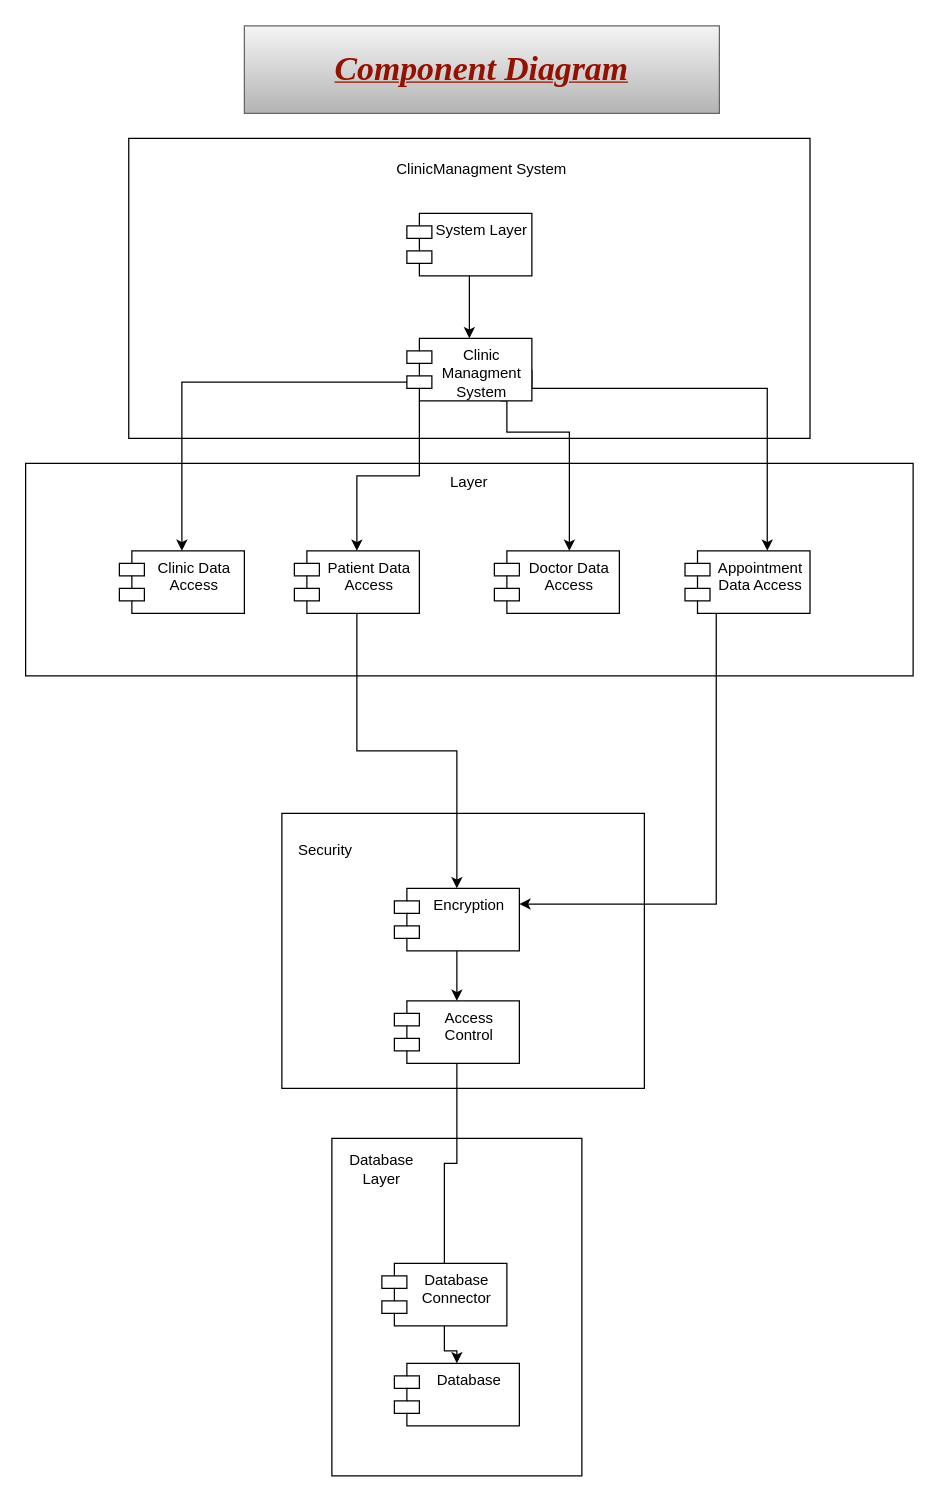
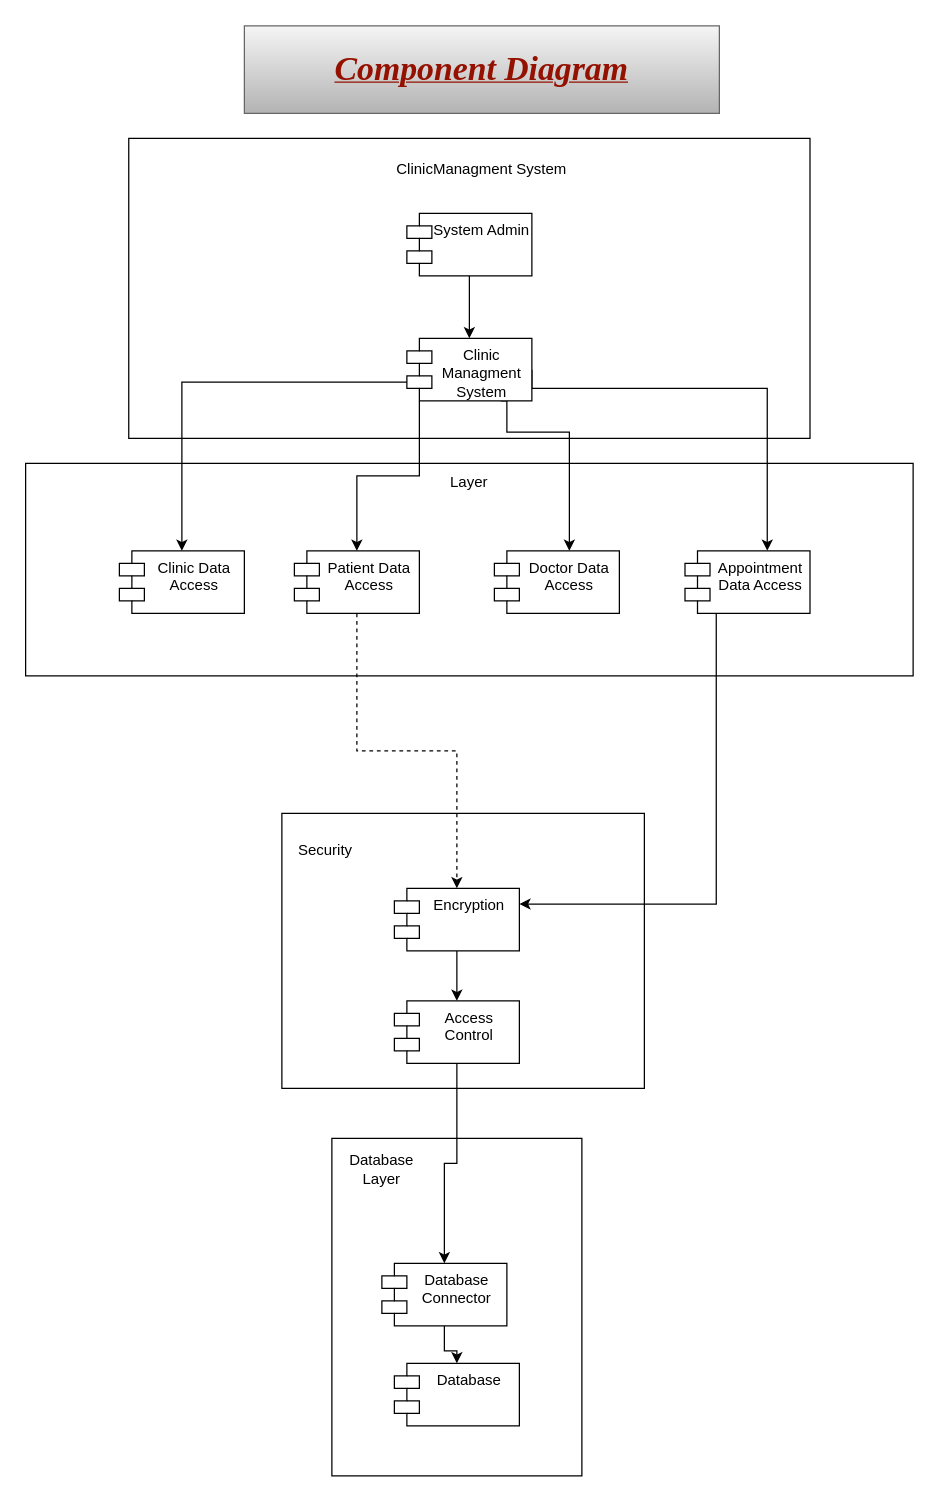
node "System Layer": label "System Layer" -> "System Admin"
edge "Patient Data Access" -> "Encryption": style solid -> dashed
edge "Access Control" -- "Database Connector": arrowhead none -> classic
